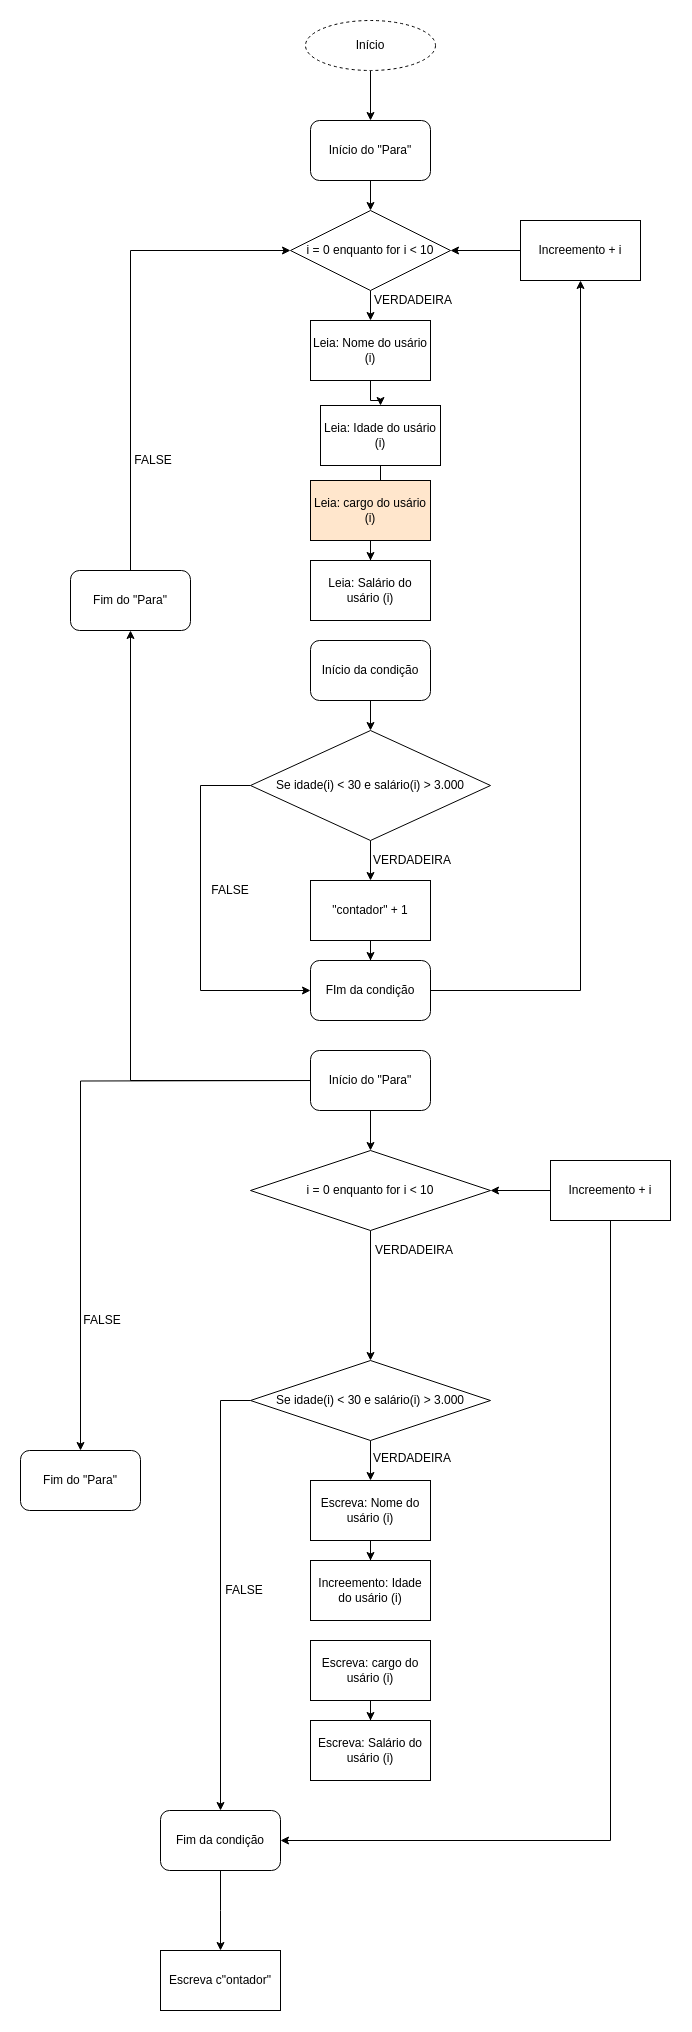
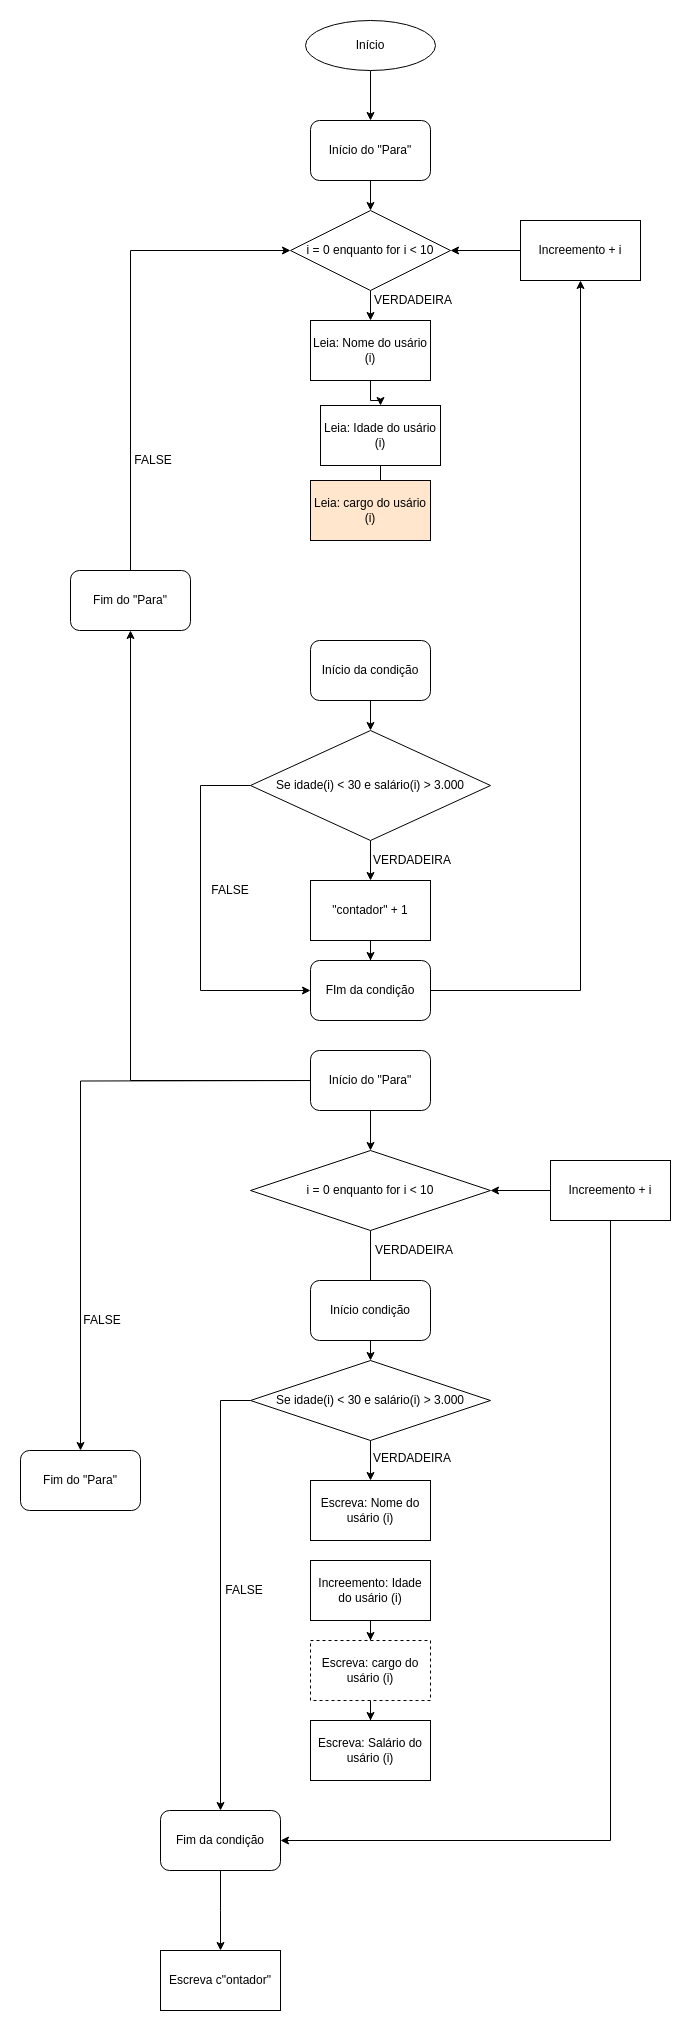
node "Início": style dashed -> solid
edge "Leia: cargo do usário (i)" -> "Leia: Salário do usário (i)": removed
node "Leia: Salário do usário (i)": removed
node "Início condição": added
edge "Escreva: Nome do usário (i)" -> "Increemento: Idade do usário (i)": removed
edge "Increemento: Idade do usário (i)" -> "Escreva: cargo do usário (i)": added
node "Escreva: cargo do usário (i)": style solid -> dashed
